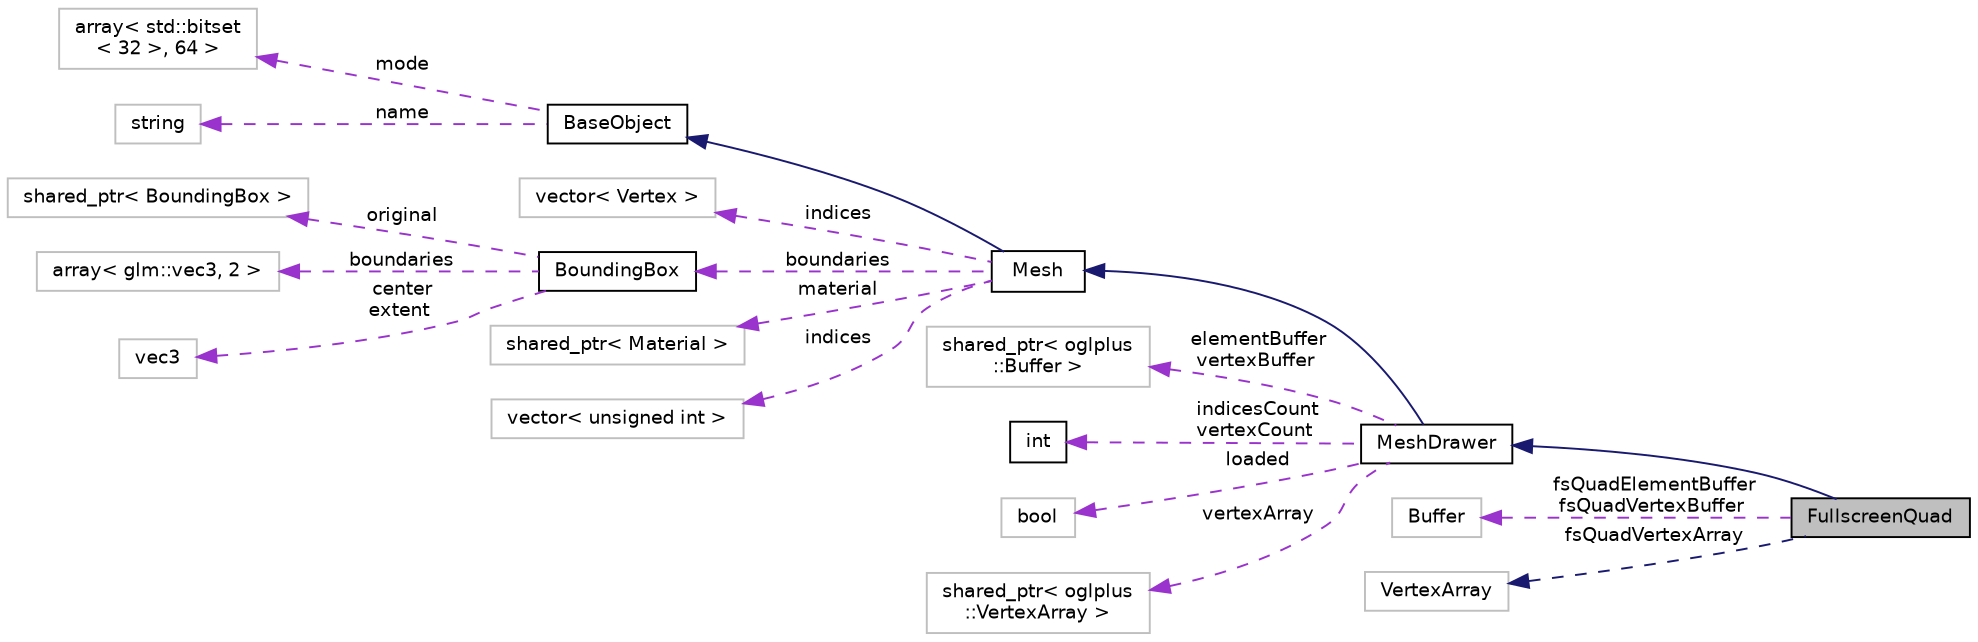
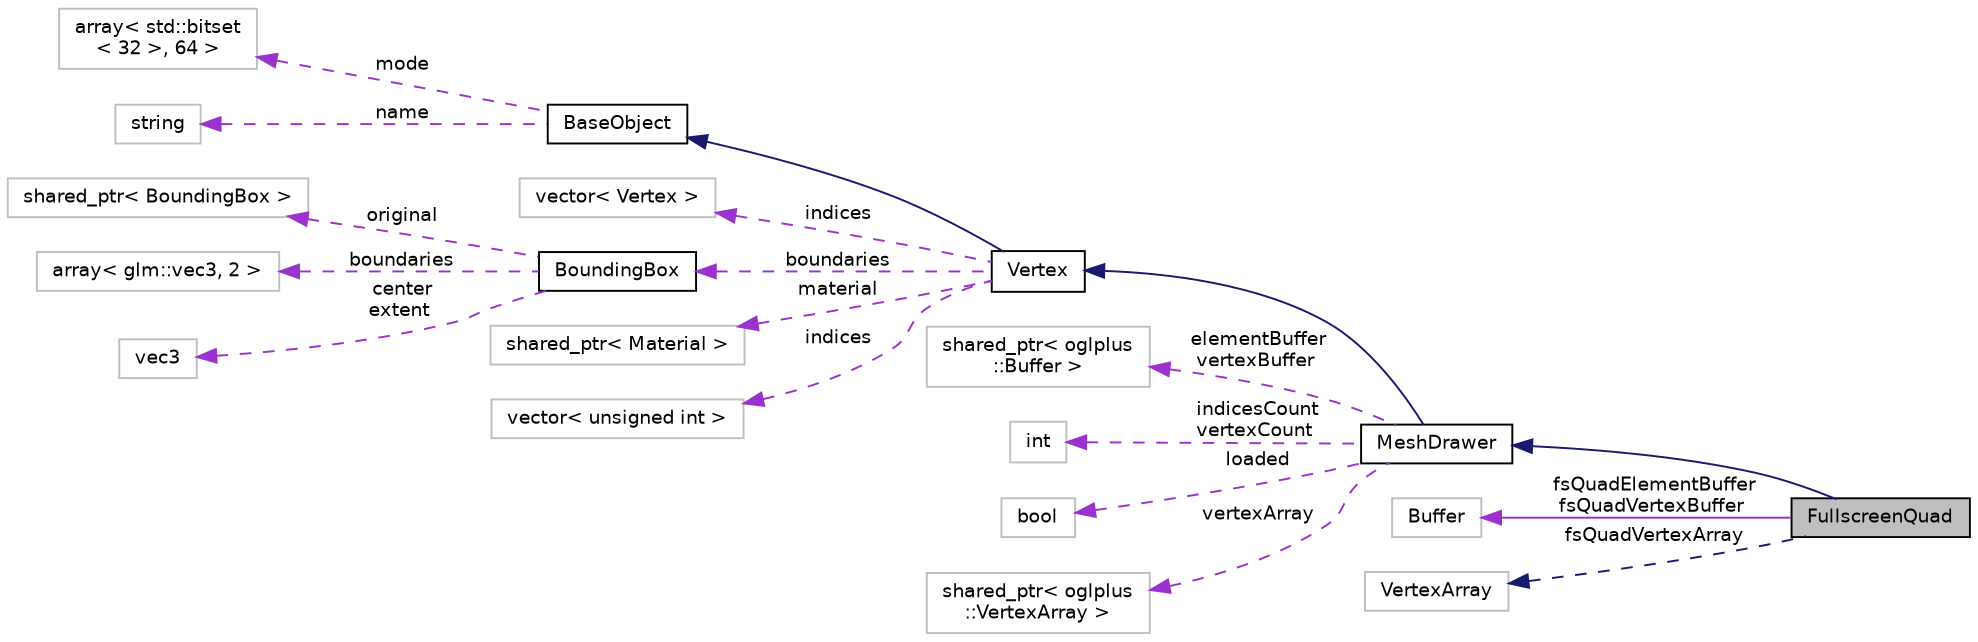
node "Mesh": label "Mesh" -> "Vertex"
node "int": color black -> grey75
edge "FullscreenQuad" -> "Buffer": style dashed -> solid
